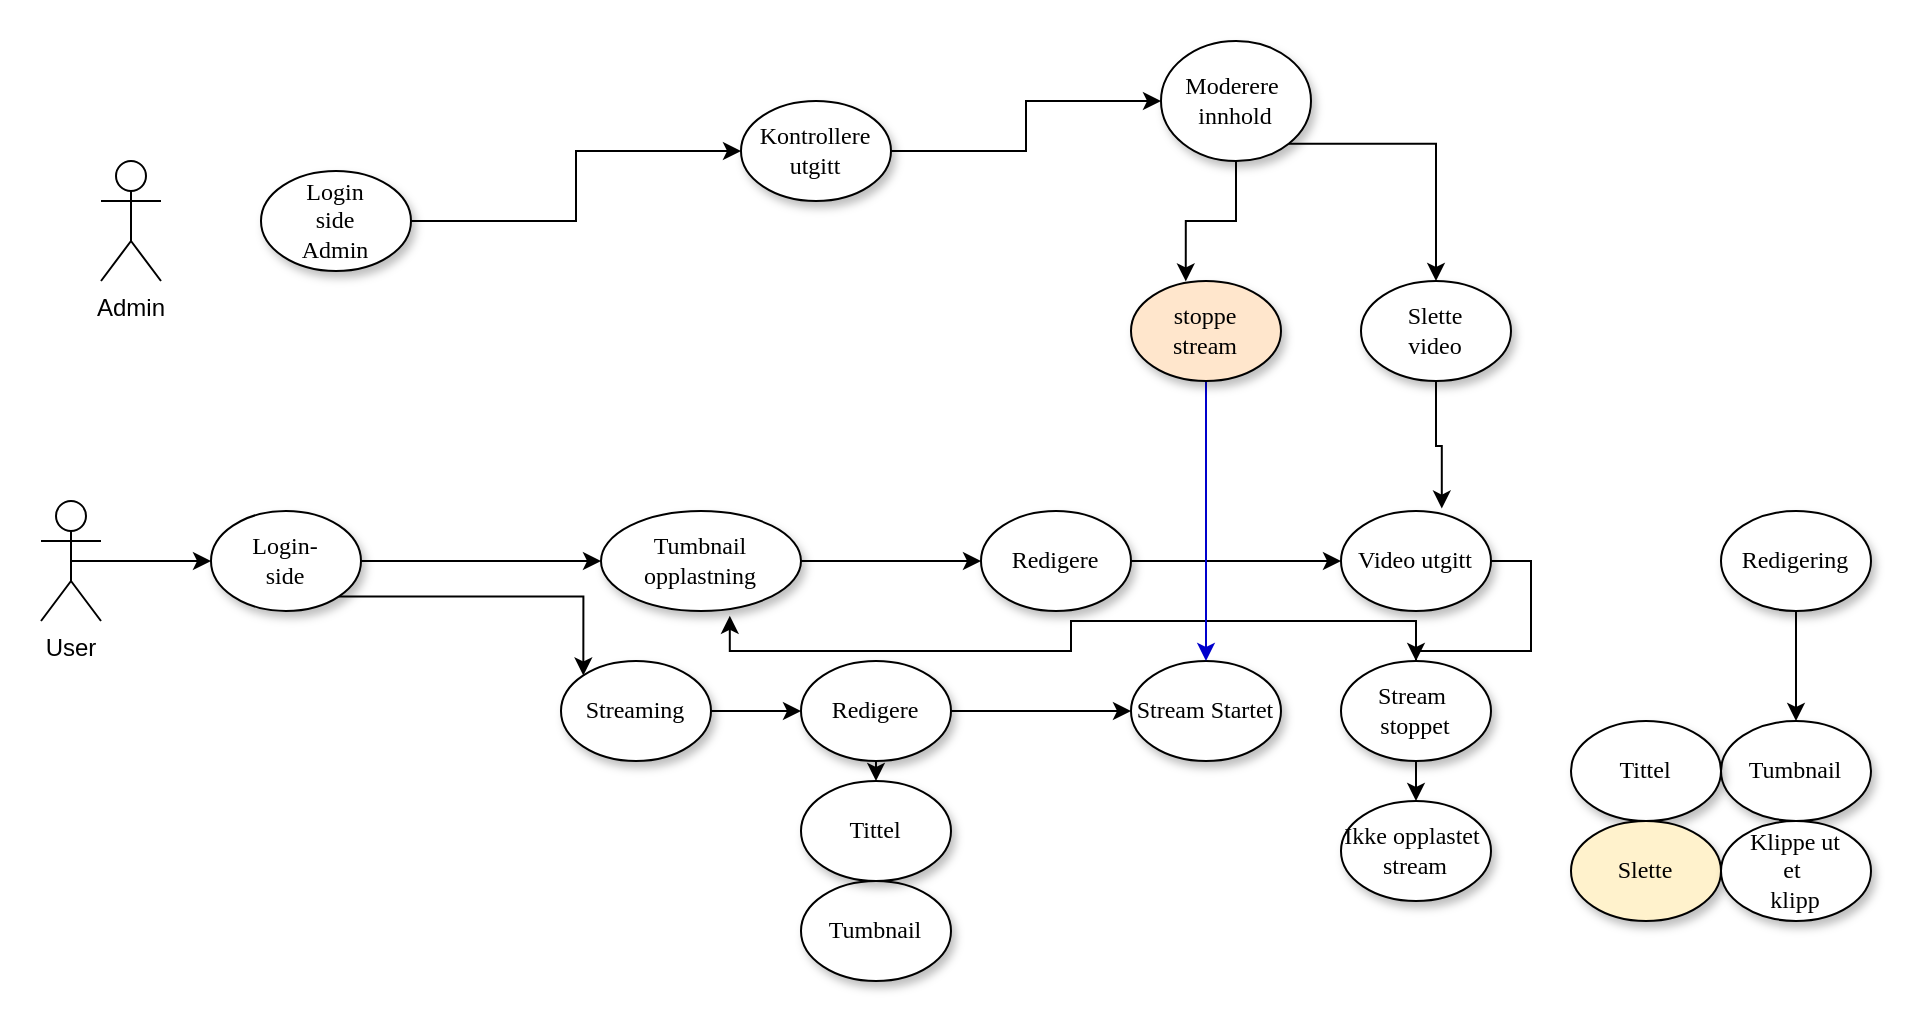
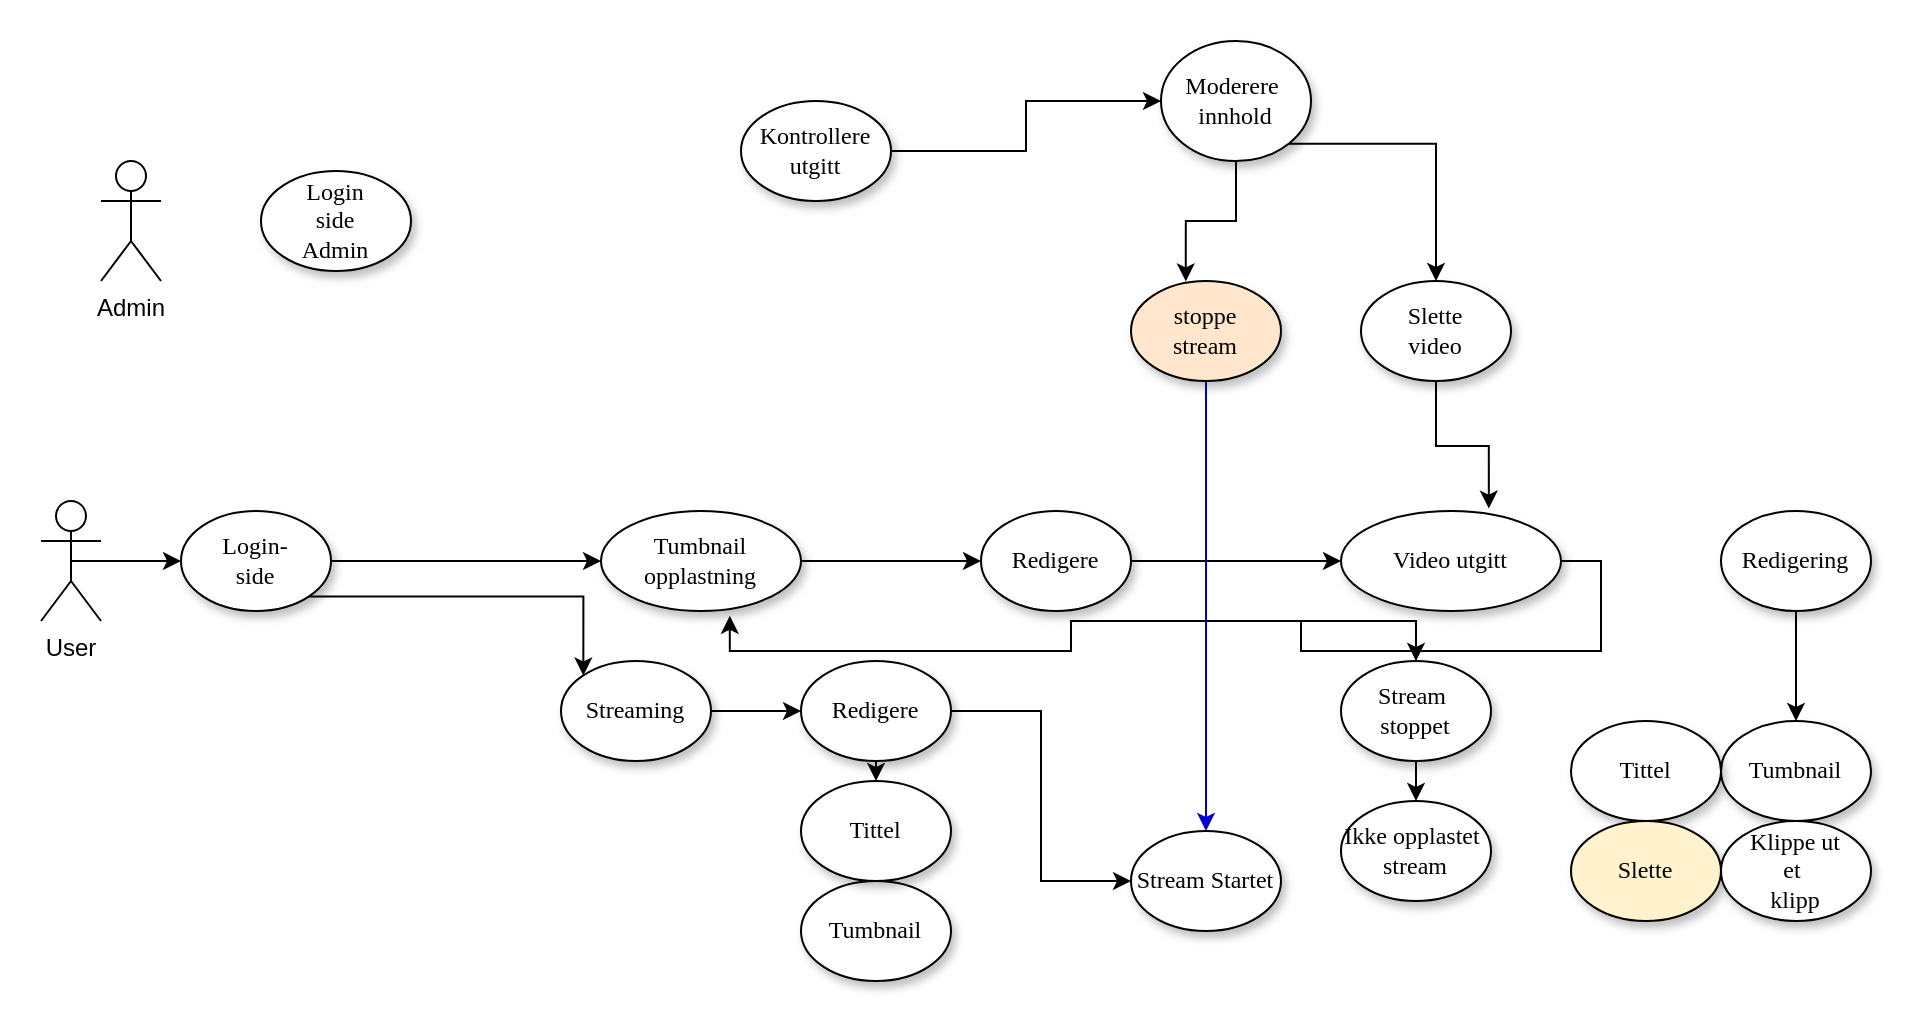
edge "Login side Admin" -> "Kontrollere utgitt": removed
node "Login- side": moved (286, 561) -> (256, 561)
node "Video utgitt": size 150x100 -> 220x100
node "Stream Startet": moved (1206, 711) -> (1206, 881)
